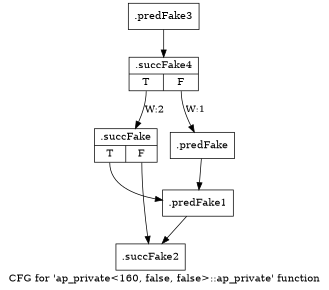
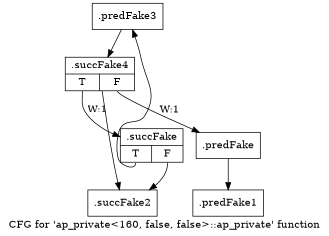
edge ".succFake4" -> ".succFake": label "W:2" -> "W:1"
edge ".succFake" -> ".predFake1": now ".succFake" -> ".predFake3"
edge ".predFake1" -> ".succFake2": now ".succFake4" -> ".succFake2"
